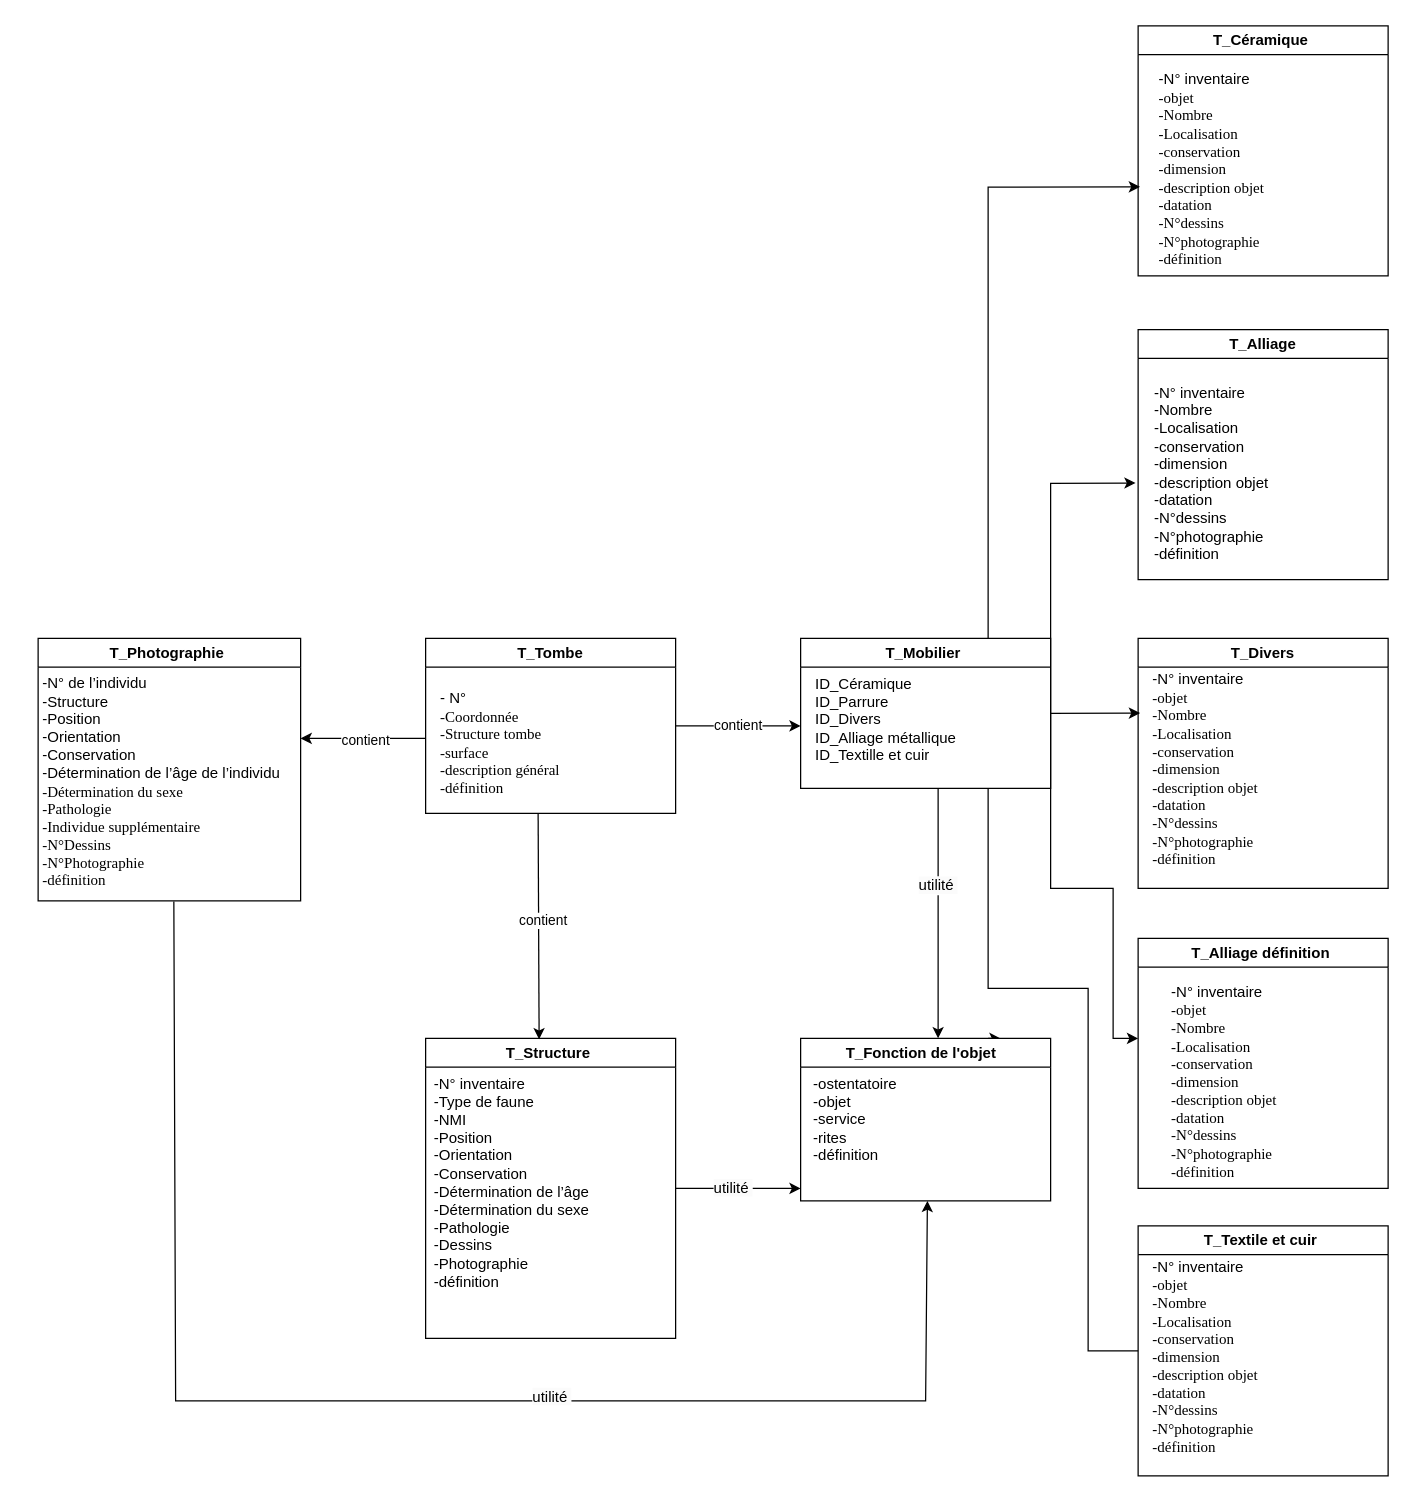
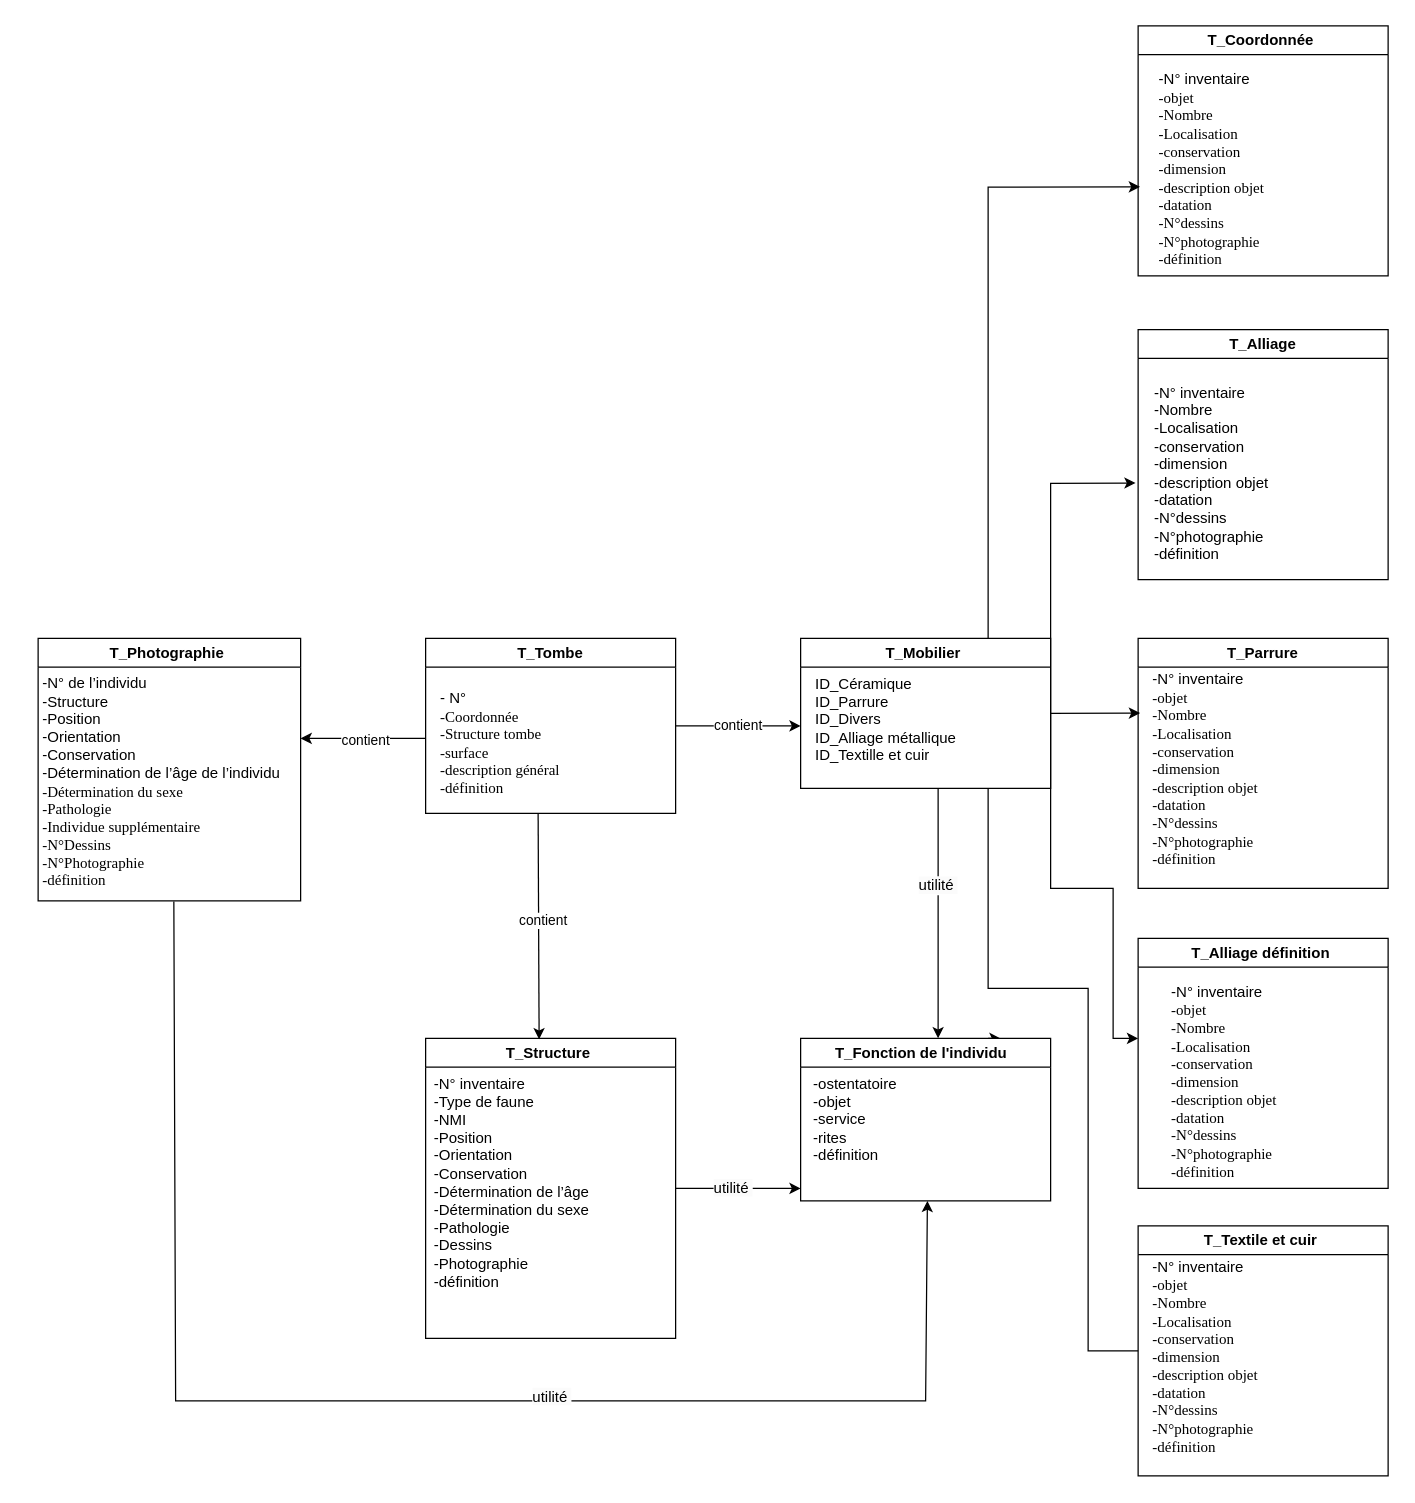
node "T_Céramique": label "T_Céramique" -> "T_Coordonnée"
node "T_Divers": label "T_Divers" -> "T_Parrure"
node "T_Fonction de l'objet": label "T_Fonction de l'objet" -> "T_Fonction de l'individu"
